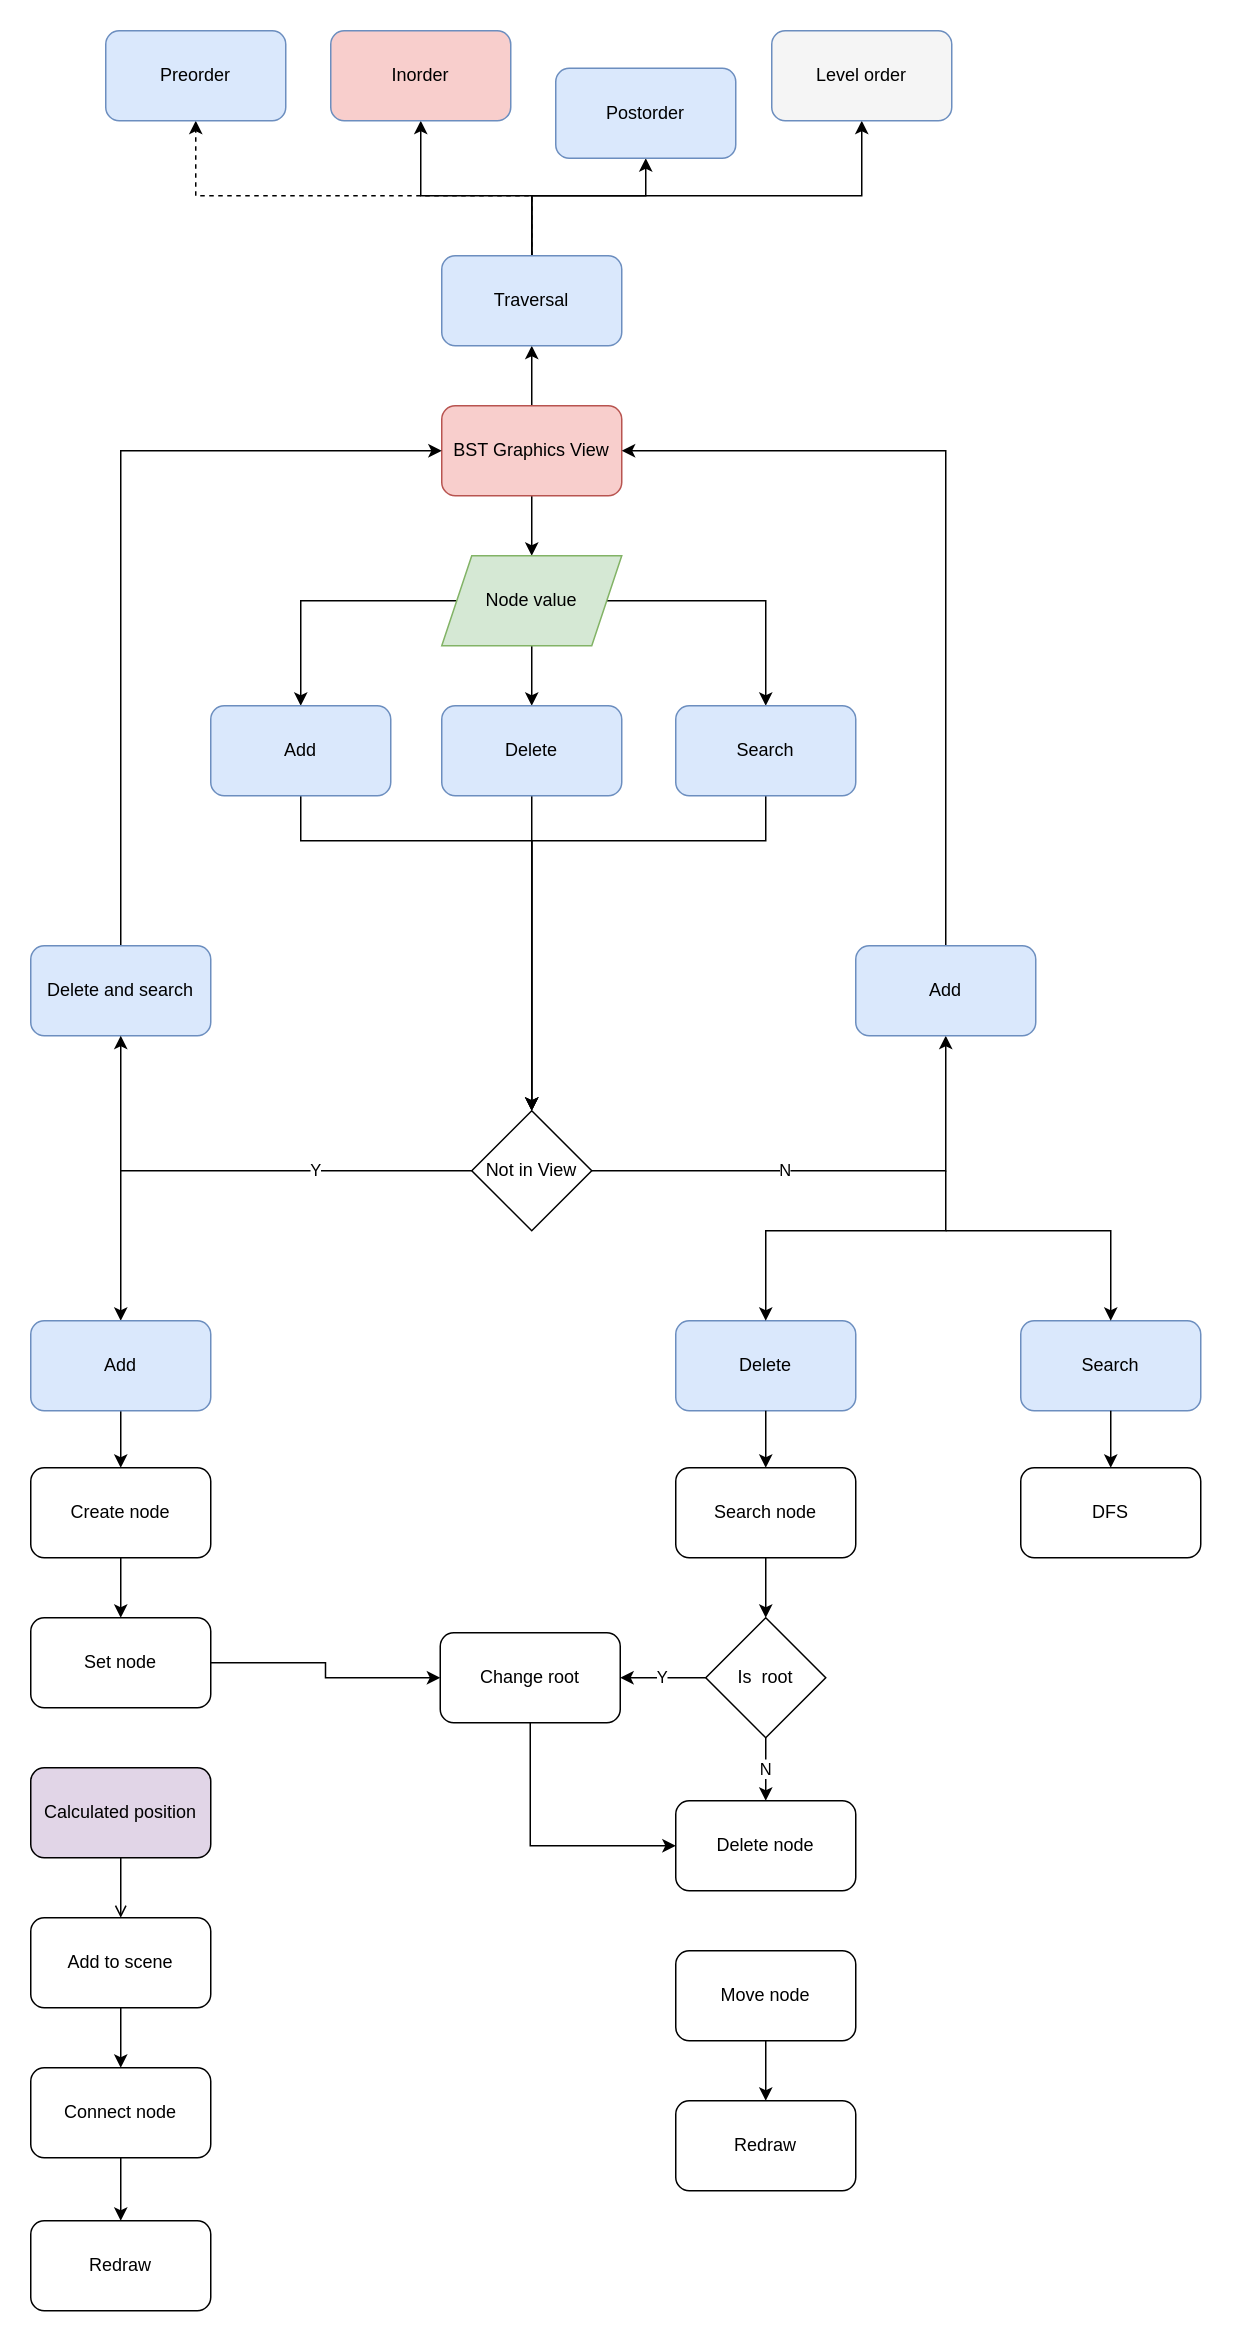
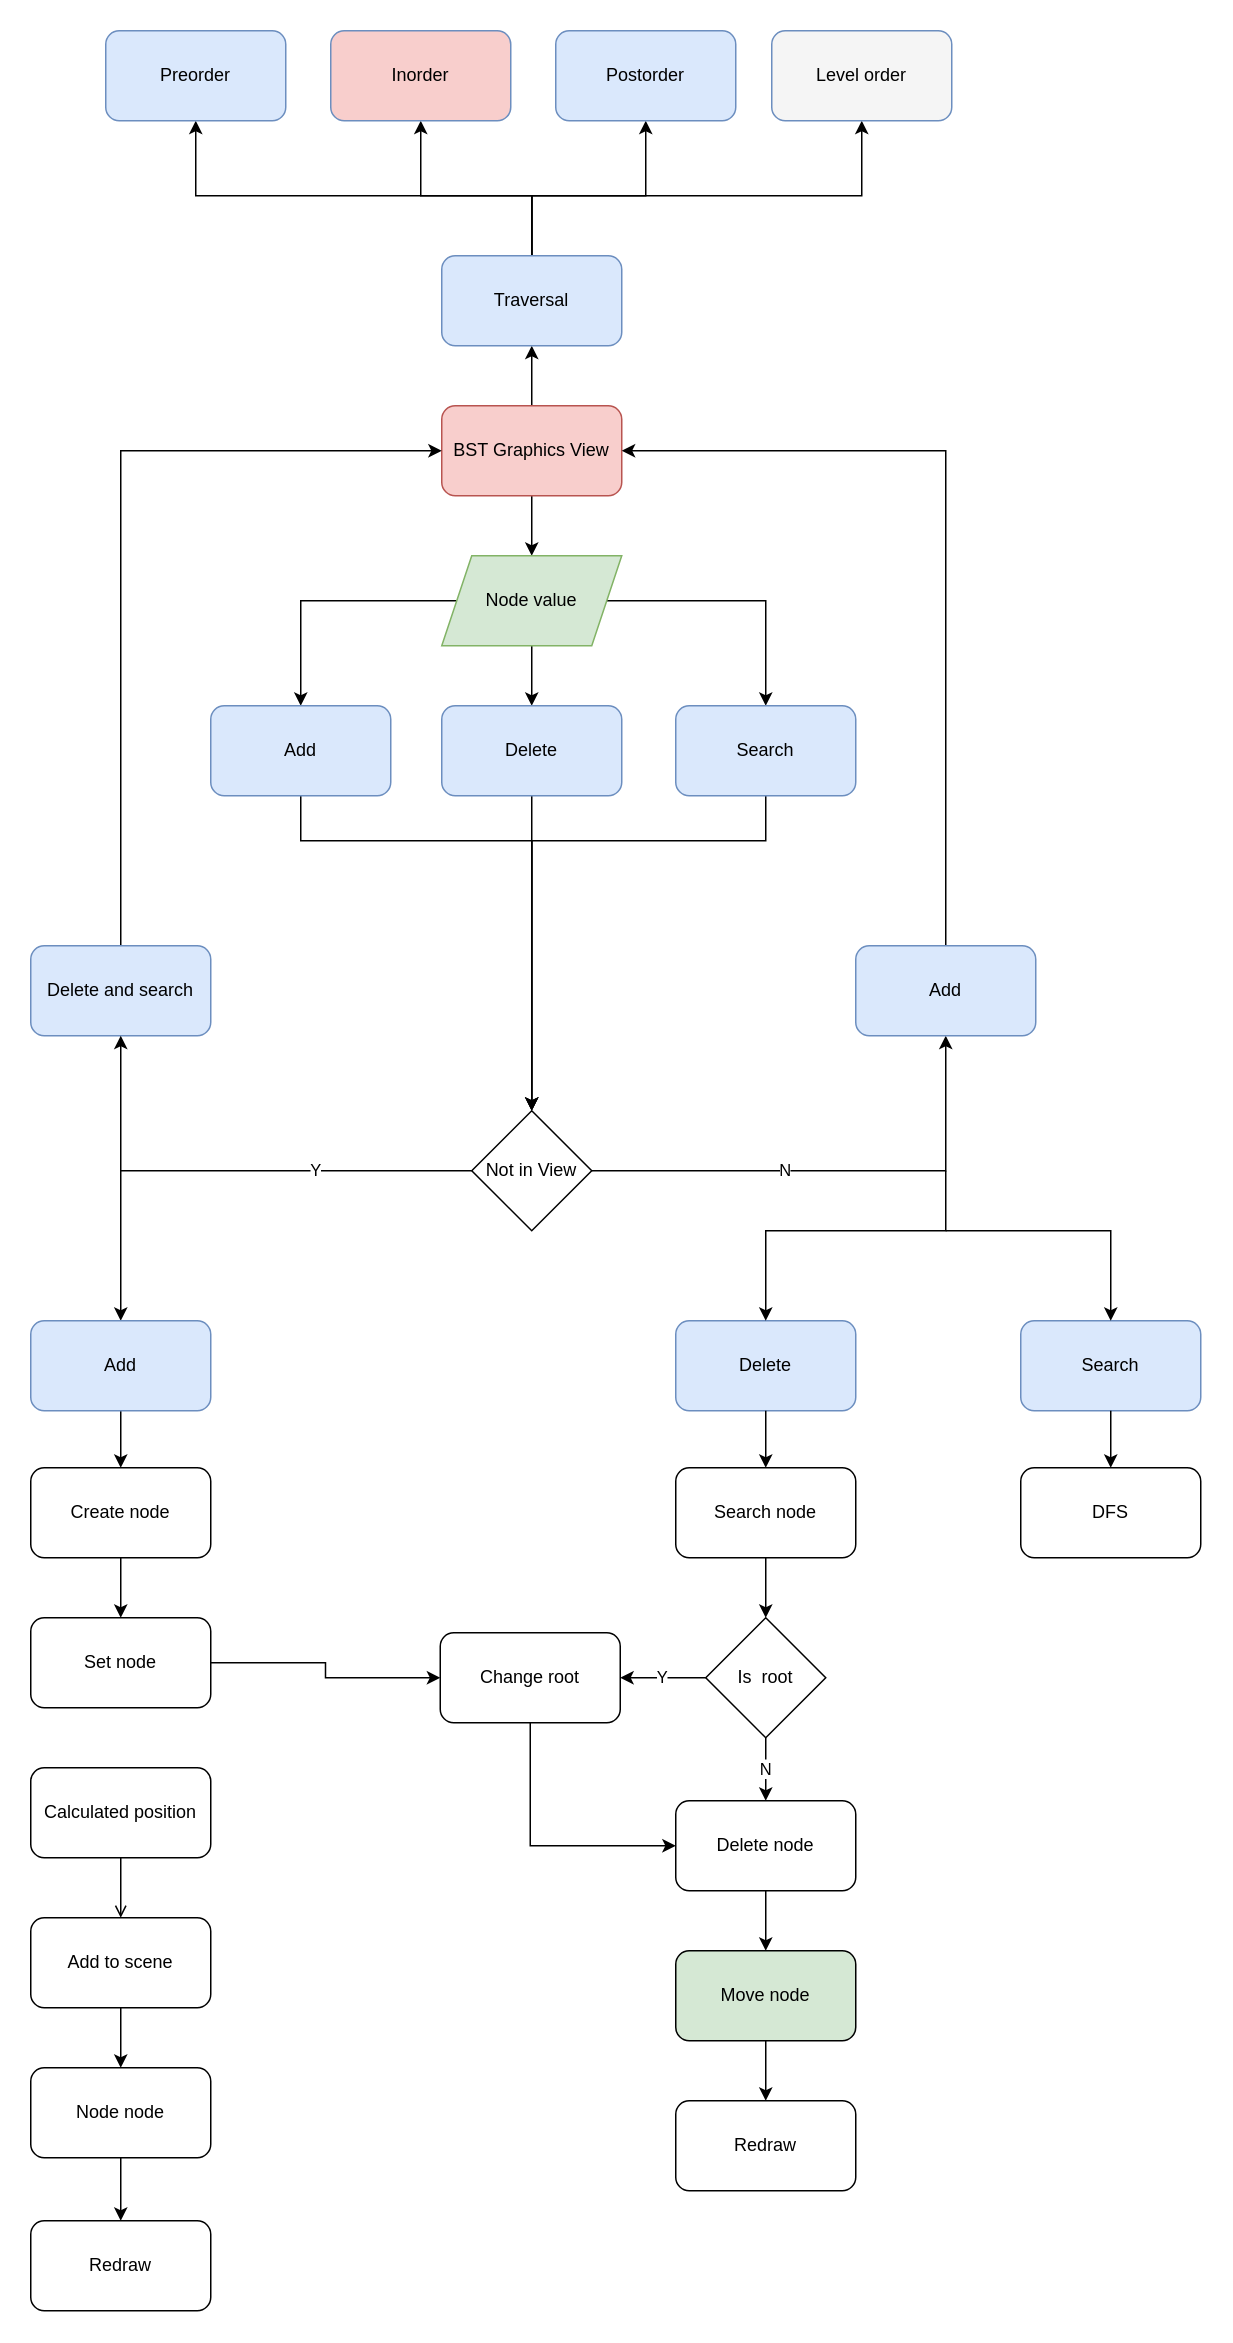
node "Postorder": moved (646, 113) -> (646, 76)
edge "Traversal" -> "Preorder": style dashed -> solid
node "Calculated position": fillcolor #e1d5e7 -> #ffffff
edge "Delete node" -> "Move node": added
node "Move node": fillcolor #ffffff -> #d5e8d4
node "Connect node": label "Connect node" -> "Node node"
